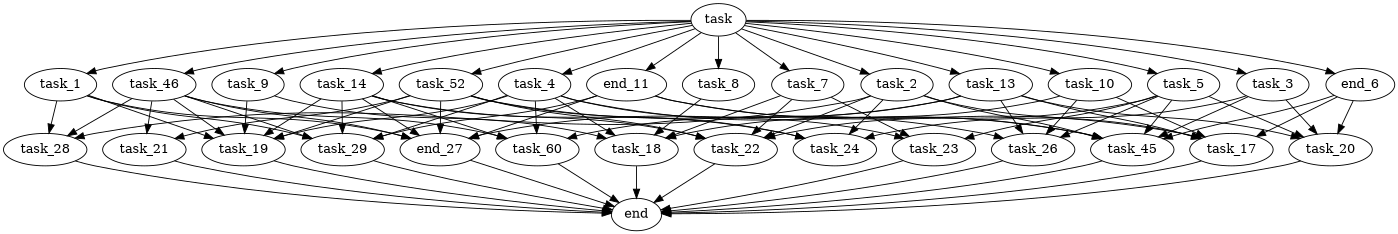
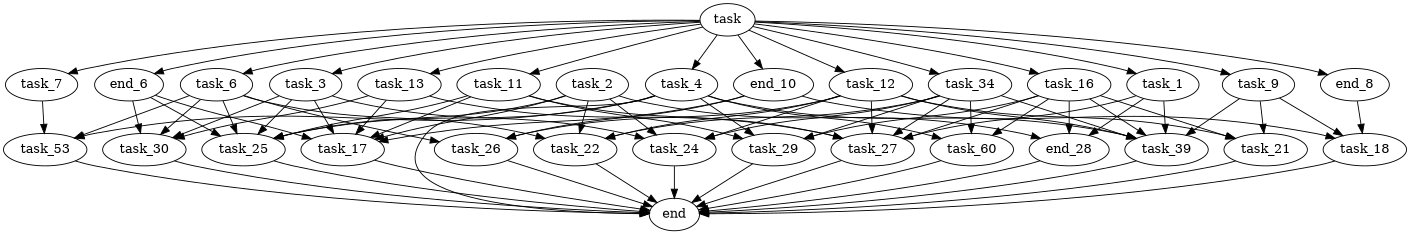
edge "task" -> "task_2": removed
node "task_46": label "task_46" -> "task_16"
node "task_14": label "task_14" -> "task_34"
node "task_52": label "task_52" -> "task_12"
node "end_11": label "end_11" -> "task_11"
node "task_8": label "task_8" -> "end_8"
node "task_10": label "task_10" -> "end_10"
node "task_5": label "task_5" -> "task_6"
edge "task_7" -> "task_18": removed
edge "task_3" -> "task_17": added
edge "task_13" -> "task_26": removed
edge "task_9" -> "task_21": added
edge "task_4" -> "task_18": now "task_4" -> "end"
edge "task_7" -> "task_22": removed
edge "task_1" -> "task_29": removed
edge "task_13" -> "task_60": removed
node "task_28": label "task_28" -> "end_28"
node "task_19": label "task_19" -> "task_39"
node "end_27": label "end_27" -> "task_27"
node "task_23": label "task_23" -> "task_53"
node "task_45": label "task_45" -> "task_25"
node "task_20": label "task_20" -> "task_30"
edge "task_24" -> "end": added
